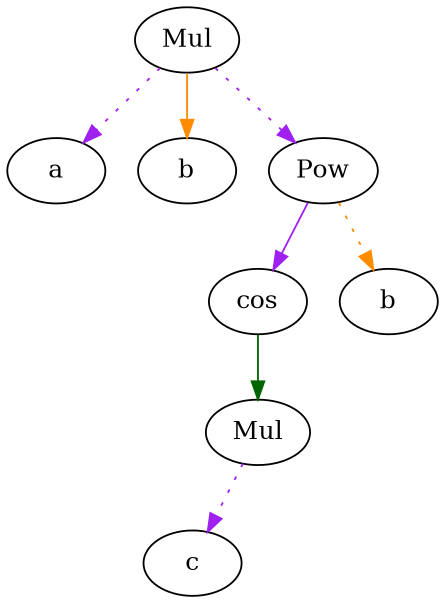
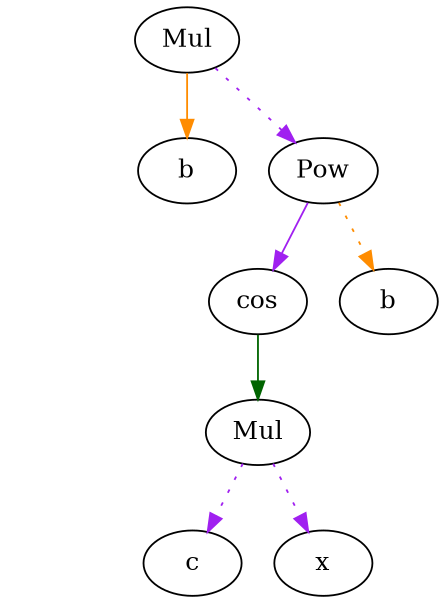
node "a": removed
node "x": added
